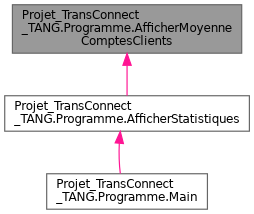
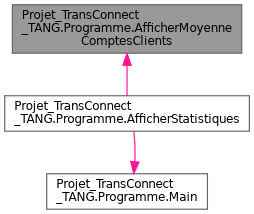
edge "Projet_TransConnect _TANG.Programme.Main" -> "Projet_TransConnect _TANG.Programme.AfficherStatistiques": reversed
